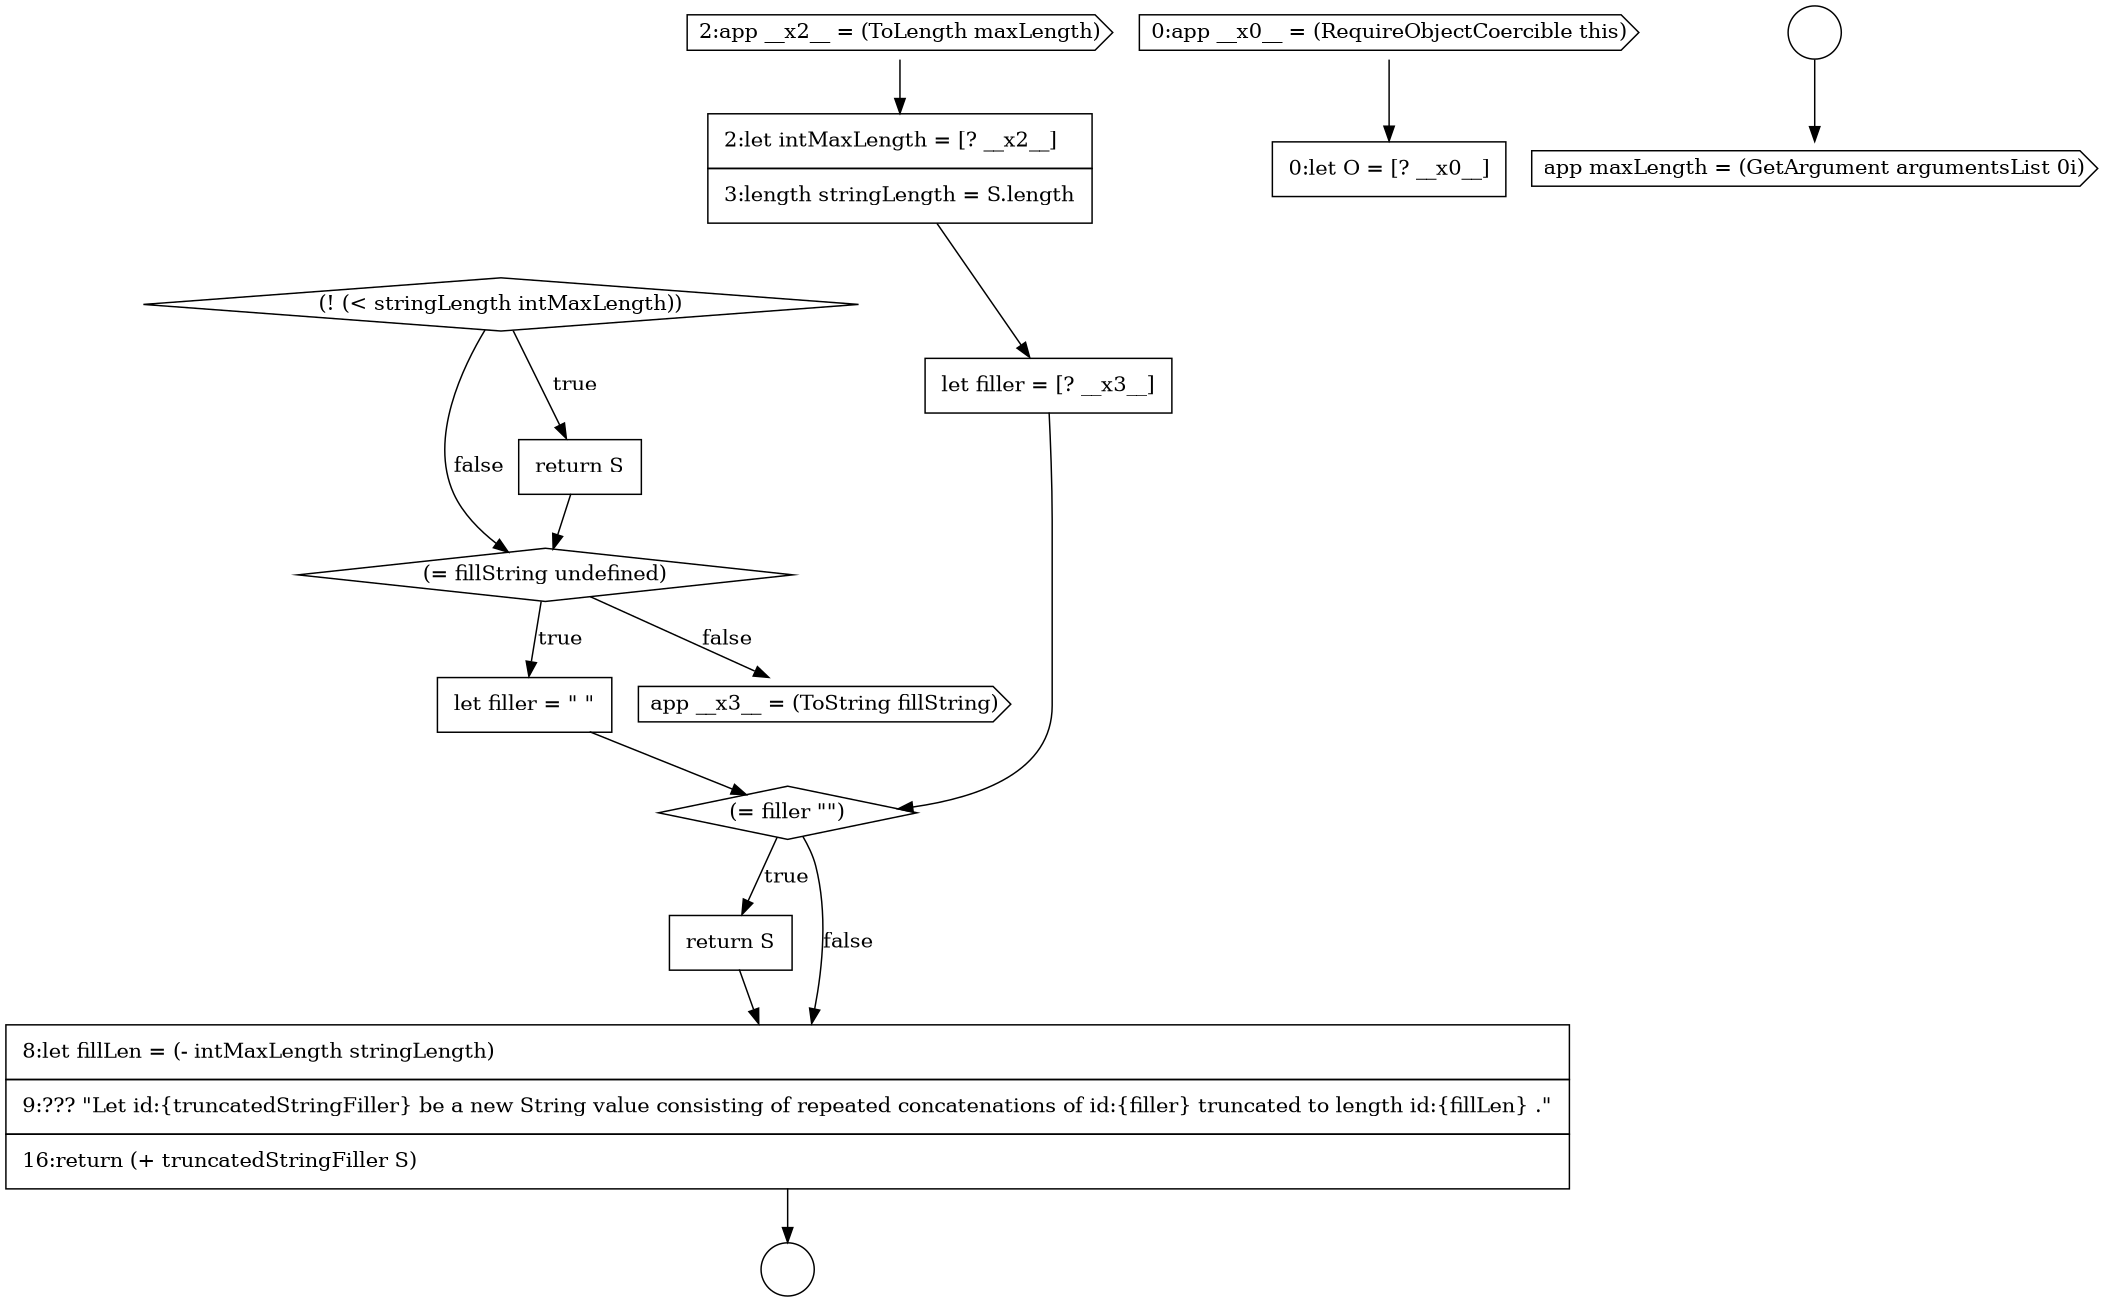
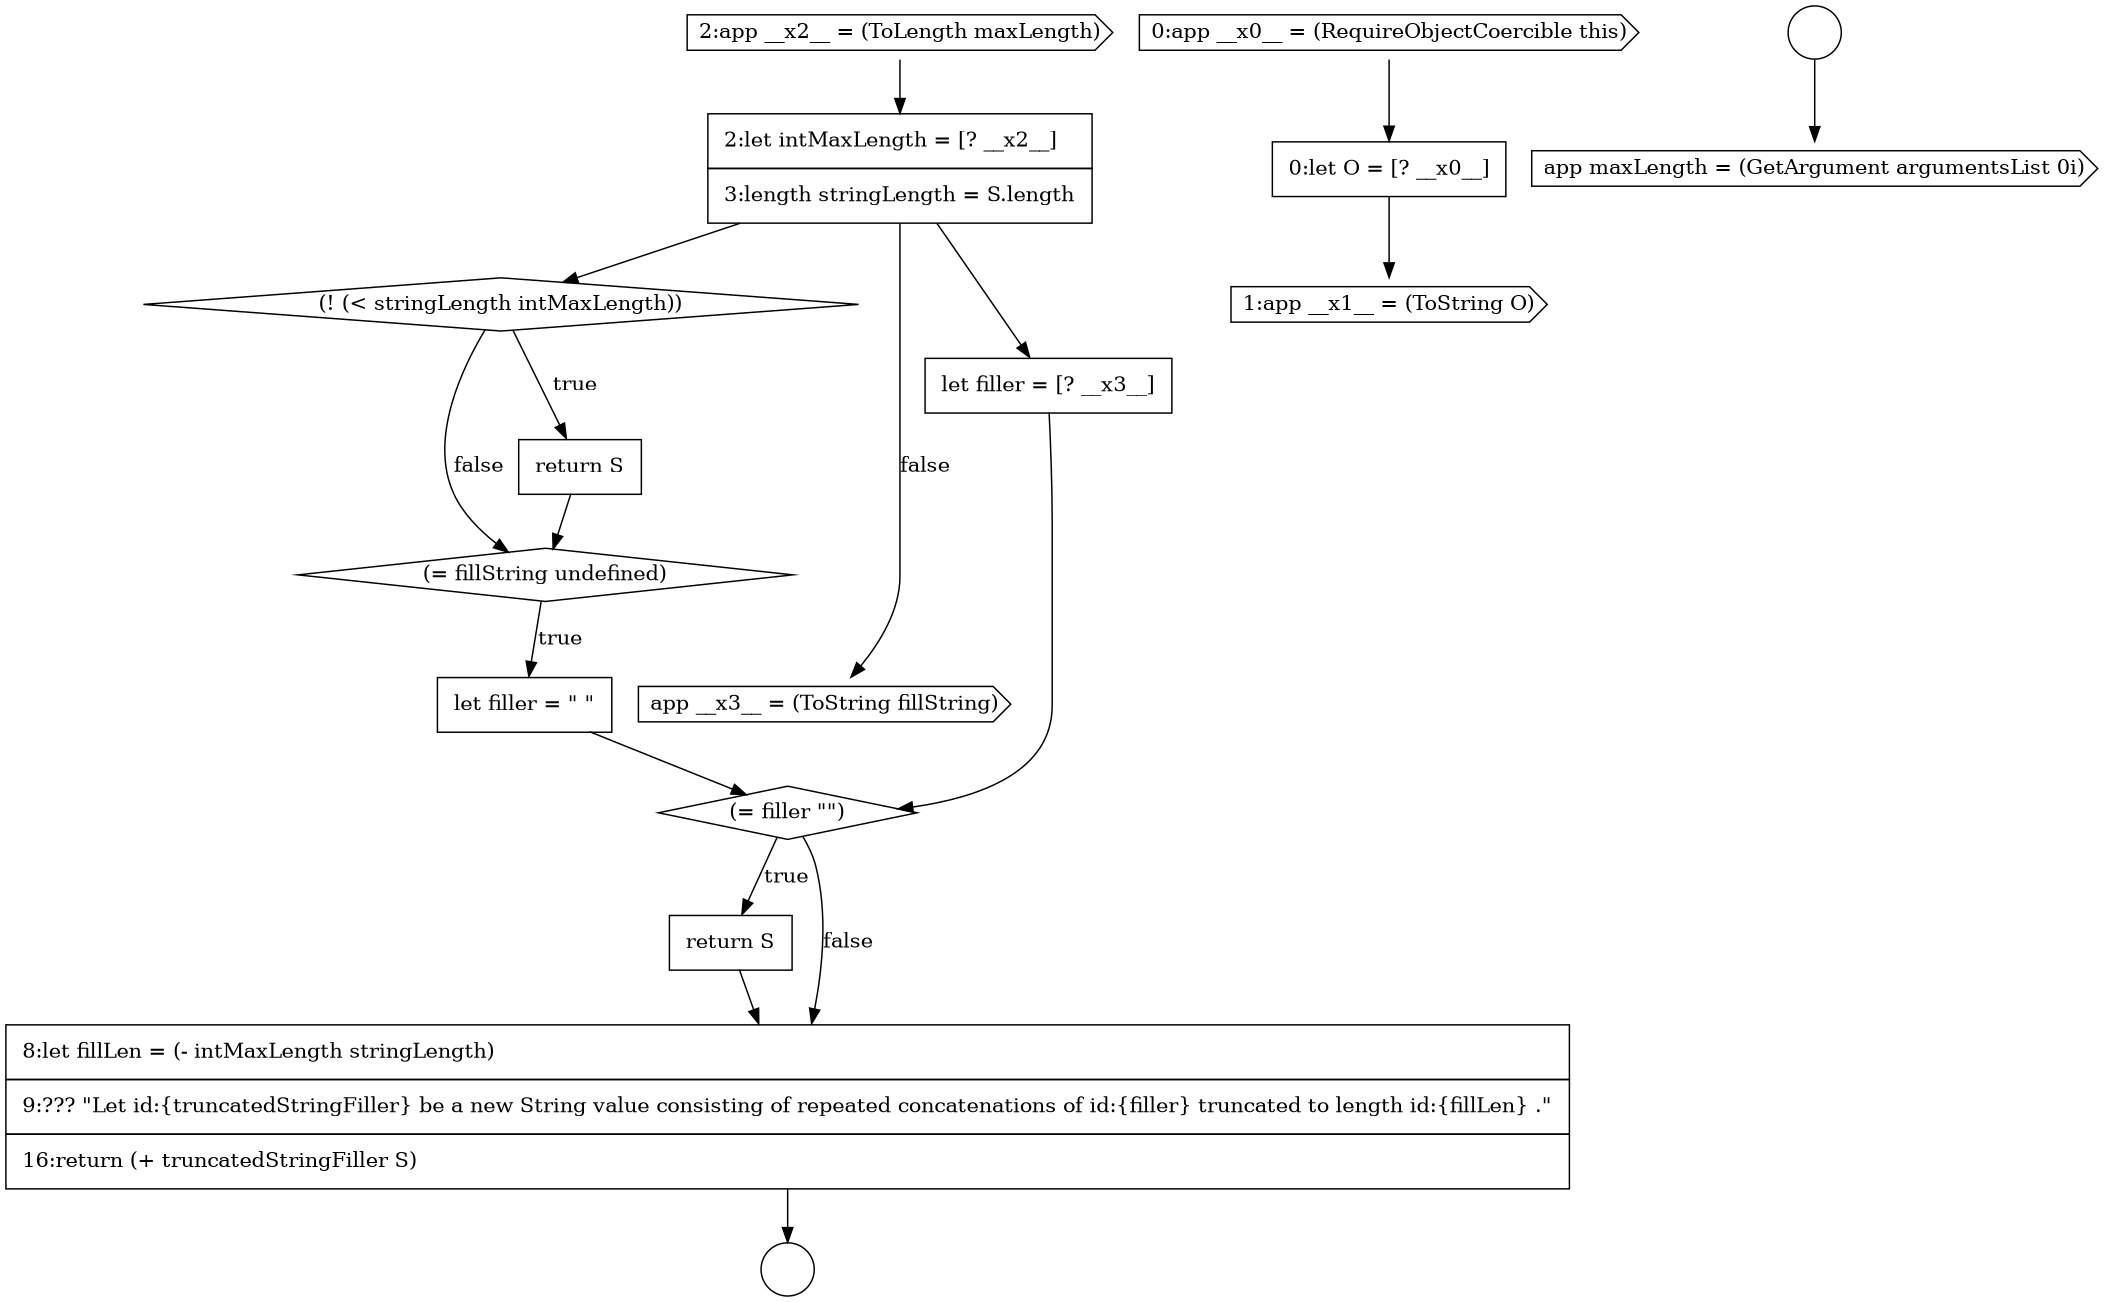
edge "2:let intMaxLength = [? __x2__]" -> "(! (< stringLength intMaxLength))": added
node "1:app __x1__ = (ToString O)": added
edge "(= fillString undefined)" -> "app __x3__ = (ToString fillString)": now "2:let intMaxLength = [? __x2__]" -> "app __x3__ = (ToString fillString)"
